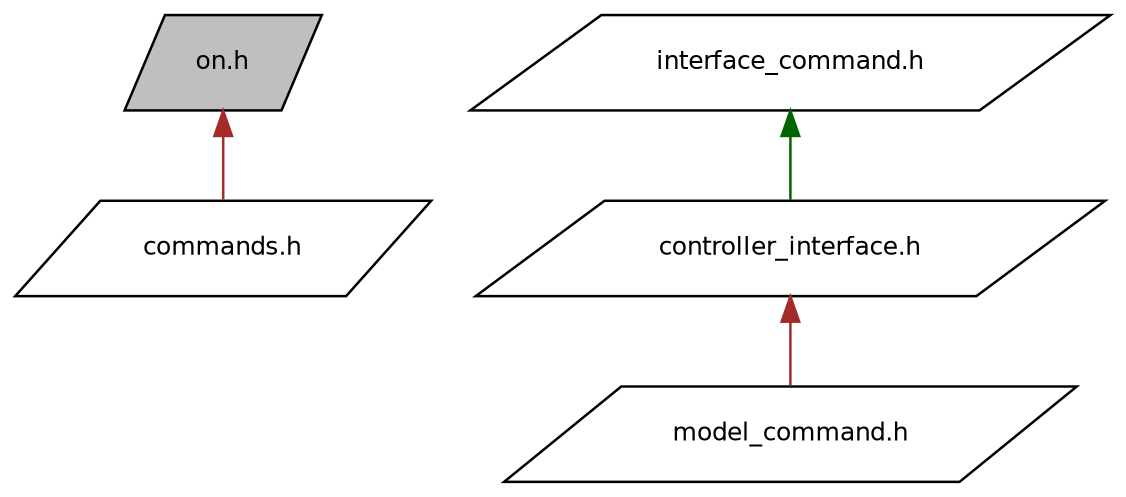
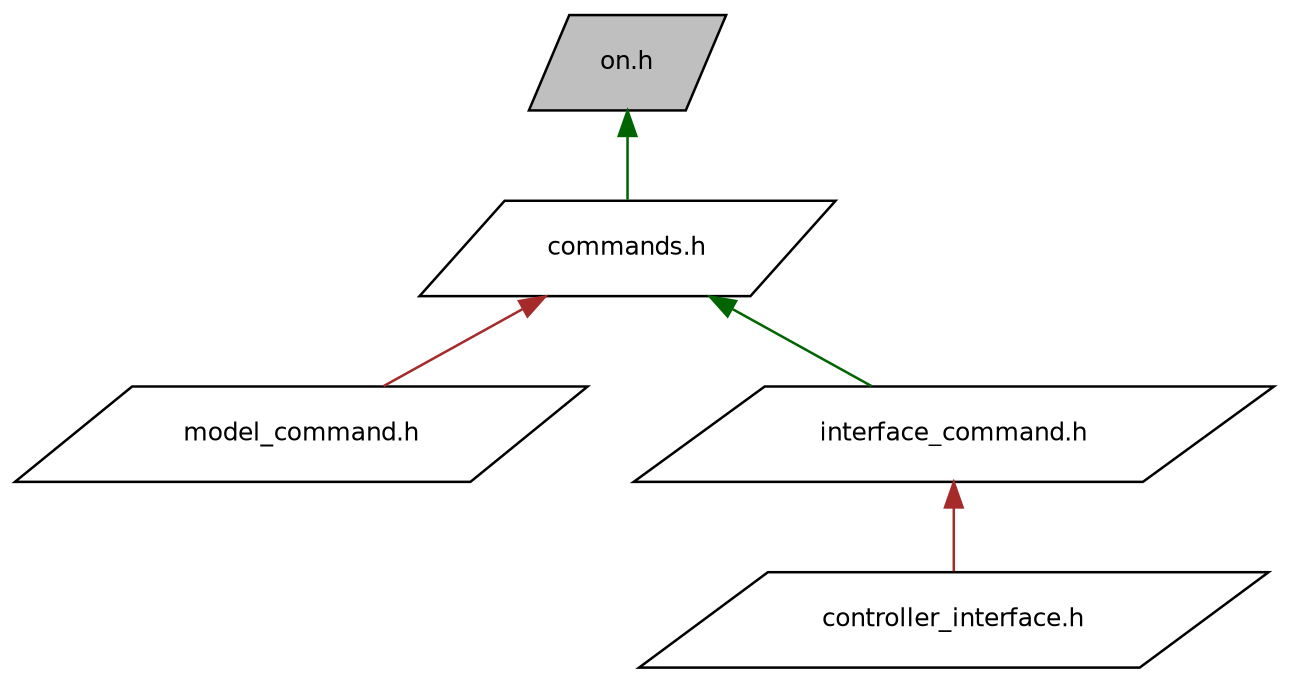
edge "commands.h" -> "on.h": color brown -> darkgreen
edge "controller_interface.h" -> "interface_command.h": color darkgreen -> brown
edge "interface_command.h" -> "commands.h": added
edge "model_command.h" -> "controller_interface.h": now "model_command.h" -> "commands.h"
